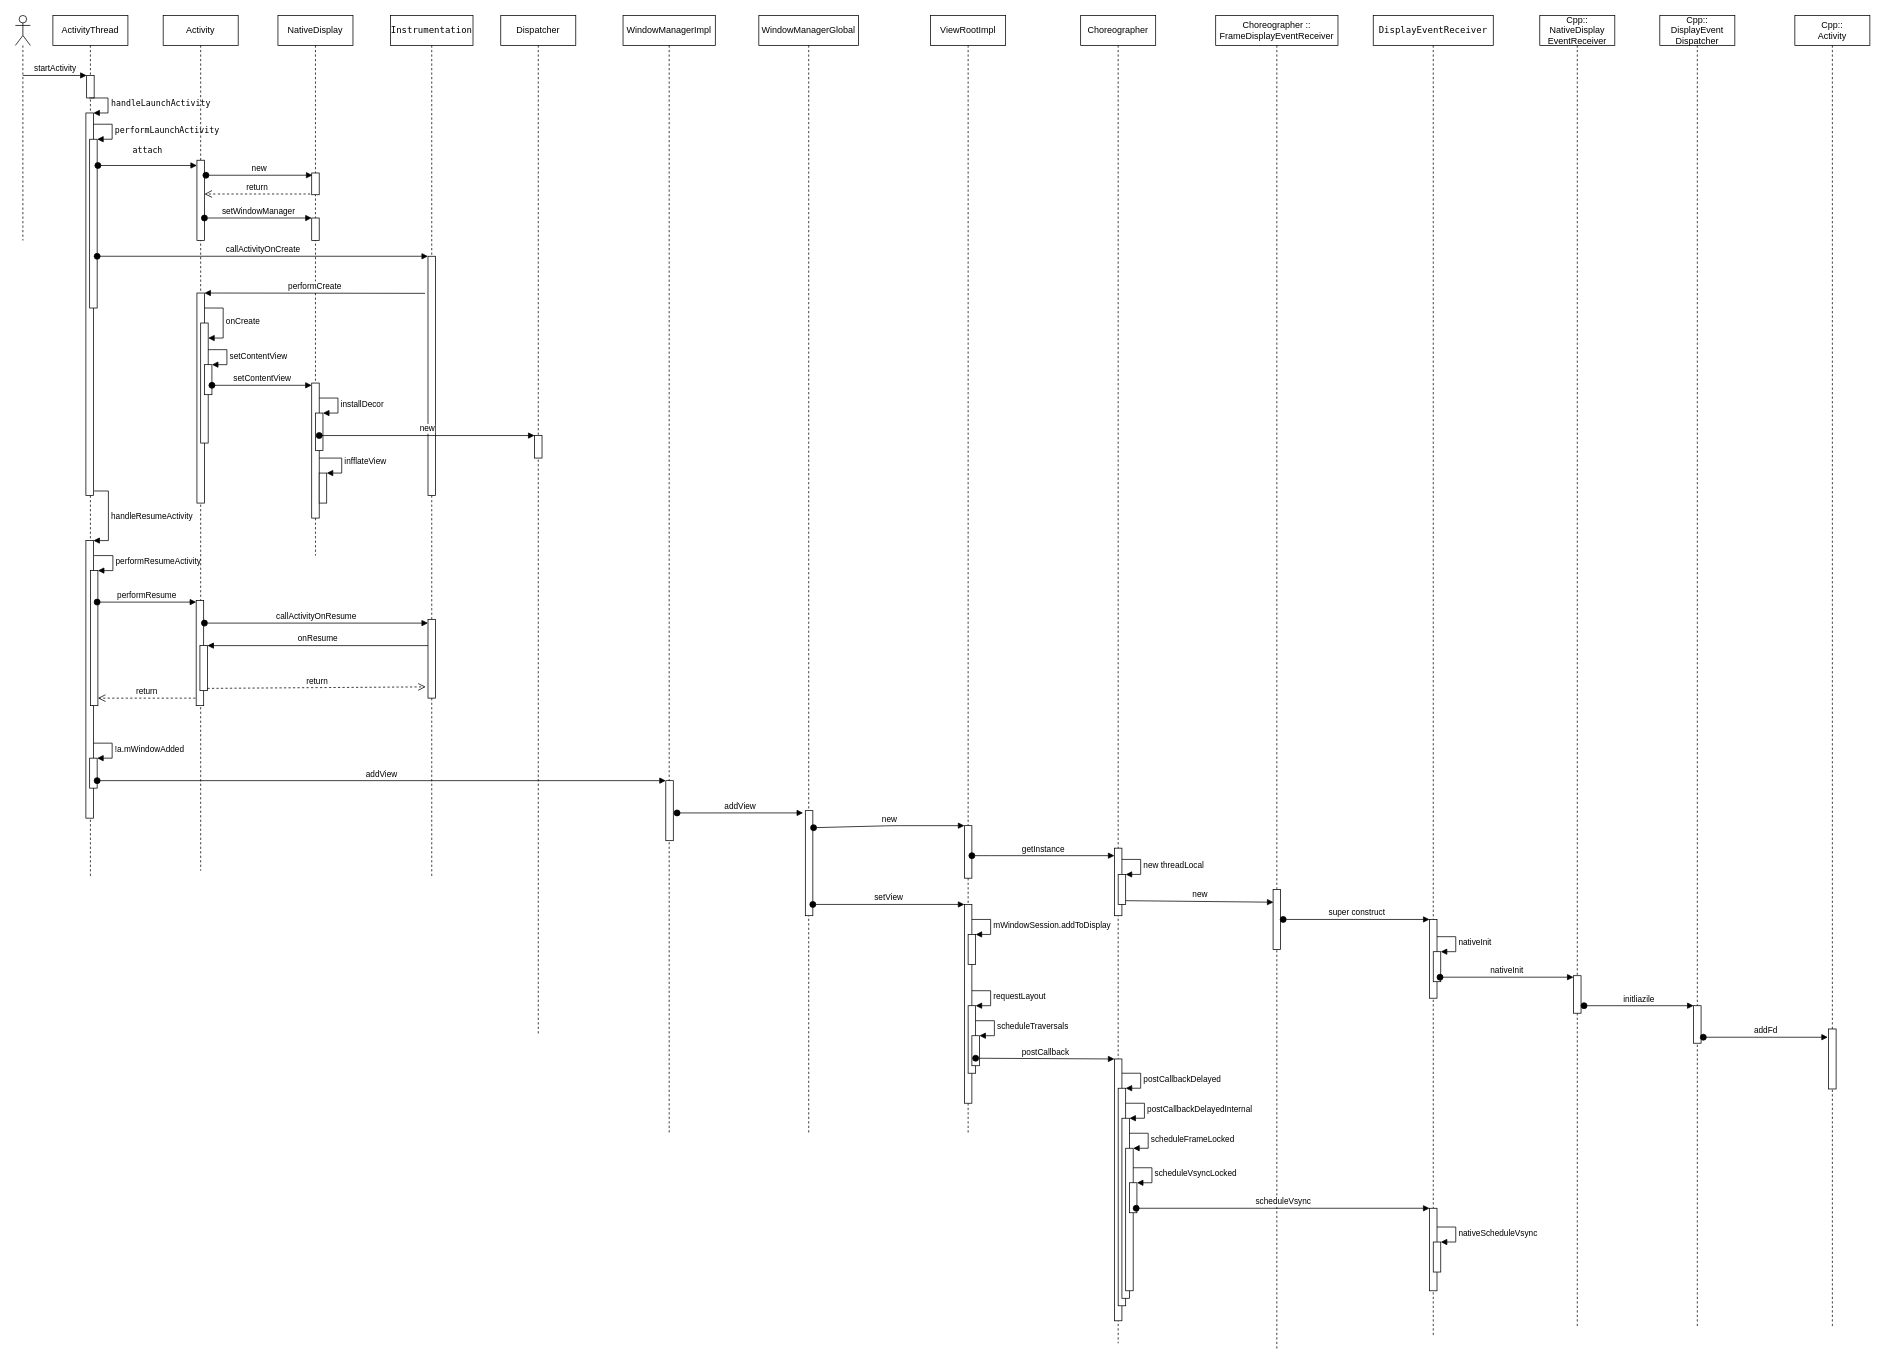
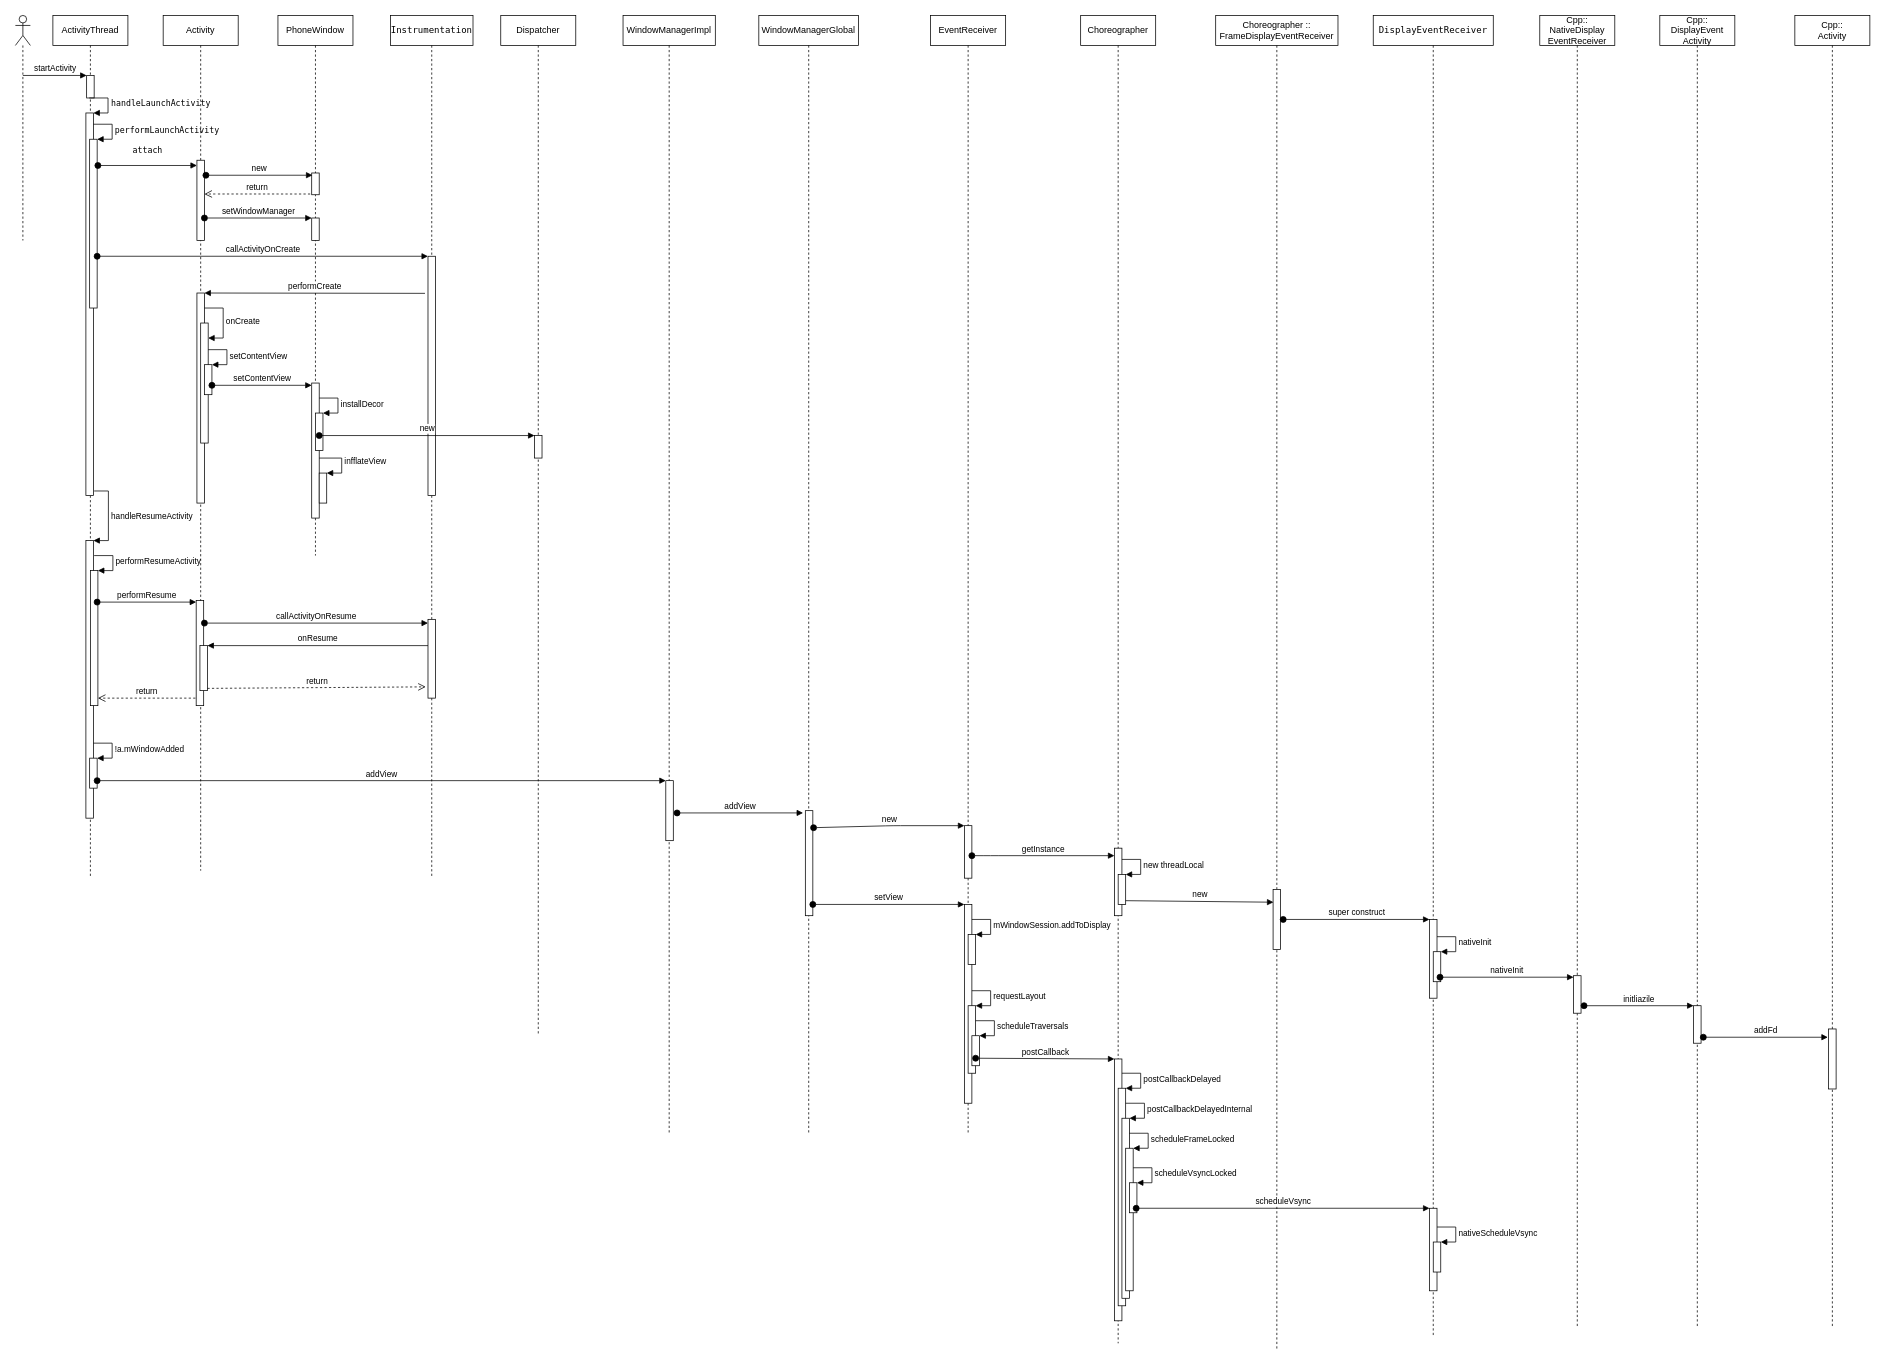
node "NativeDisplay": label "NativeDisplay" -> "PhoneWindow"
node "ViewRootImpl": label "ViewRootImpl" -> "EventReceiver"
node "Cpp:: DisplayEvent Dispatcher": label "Cpp:: DisplayEvent Dispatcher" -> "Cpp:: DisplayEvent Activity"
